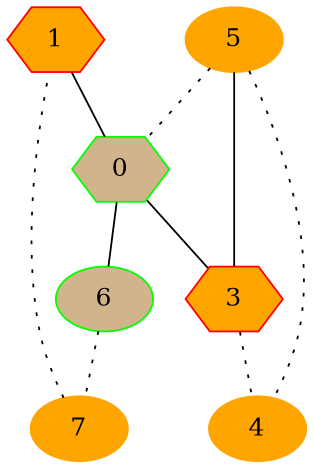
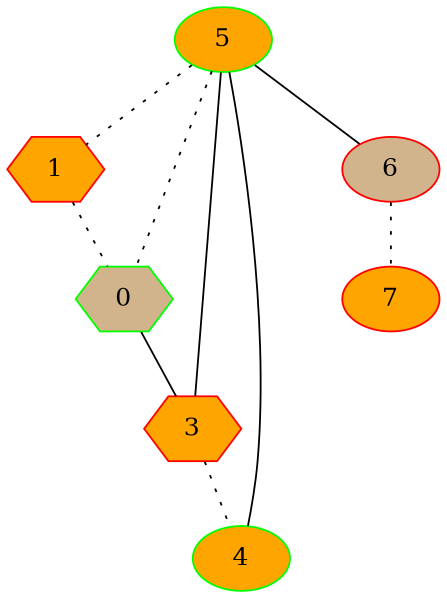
node "5": color orange -> green
edge "1" -- "0": style solid -> dotted
edge "5" -- "4": style dotted -> solid
edge "0" -- "6": now "5" -- "6"
edge "1" -- "7": now "1" -- "5"
node "6": color green -> red
node "7": color orange -> red
node "4": color orange -> green
